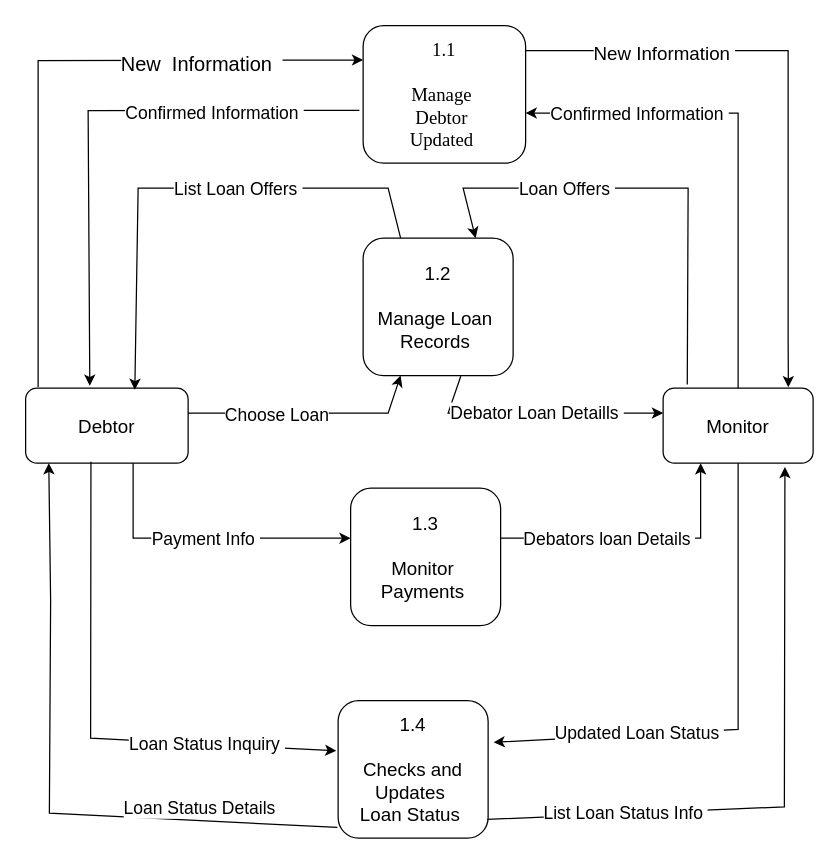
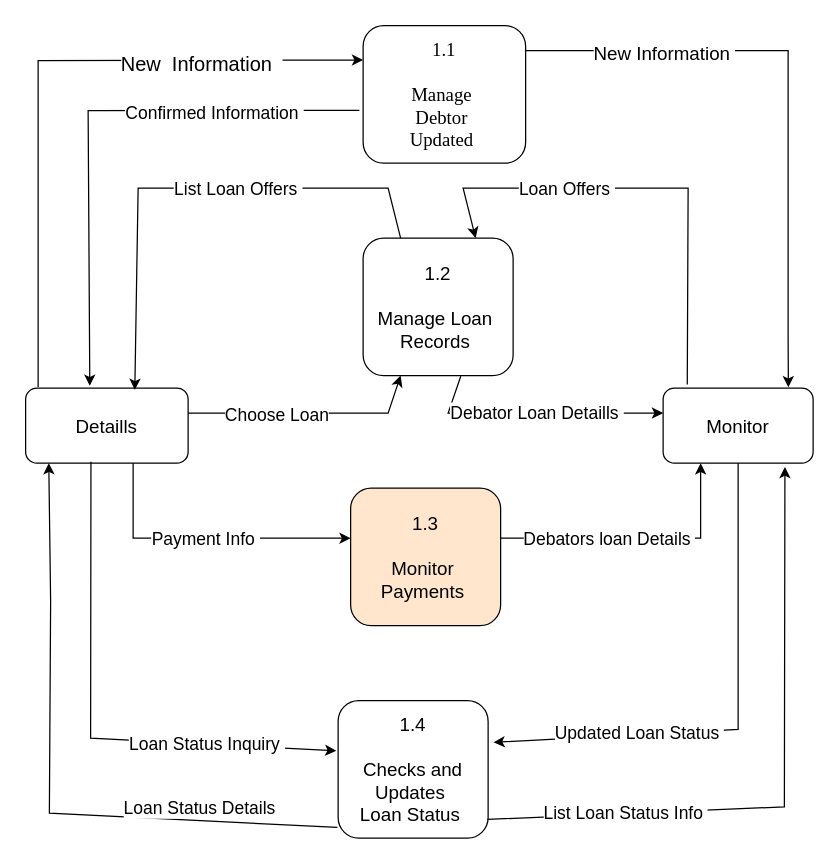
edge "Monitor" -> "1.1 Manage Debtor Updated": removed, label "Confirmed Information"
node "Debtor": label "Debtor" -> "Detaills"
node "1.3 Monitor Payments": fillcolor #ffffff -> #ffe6cc
